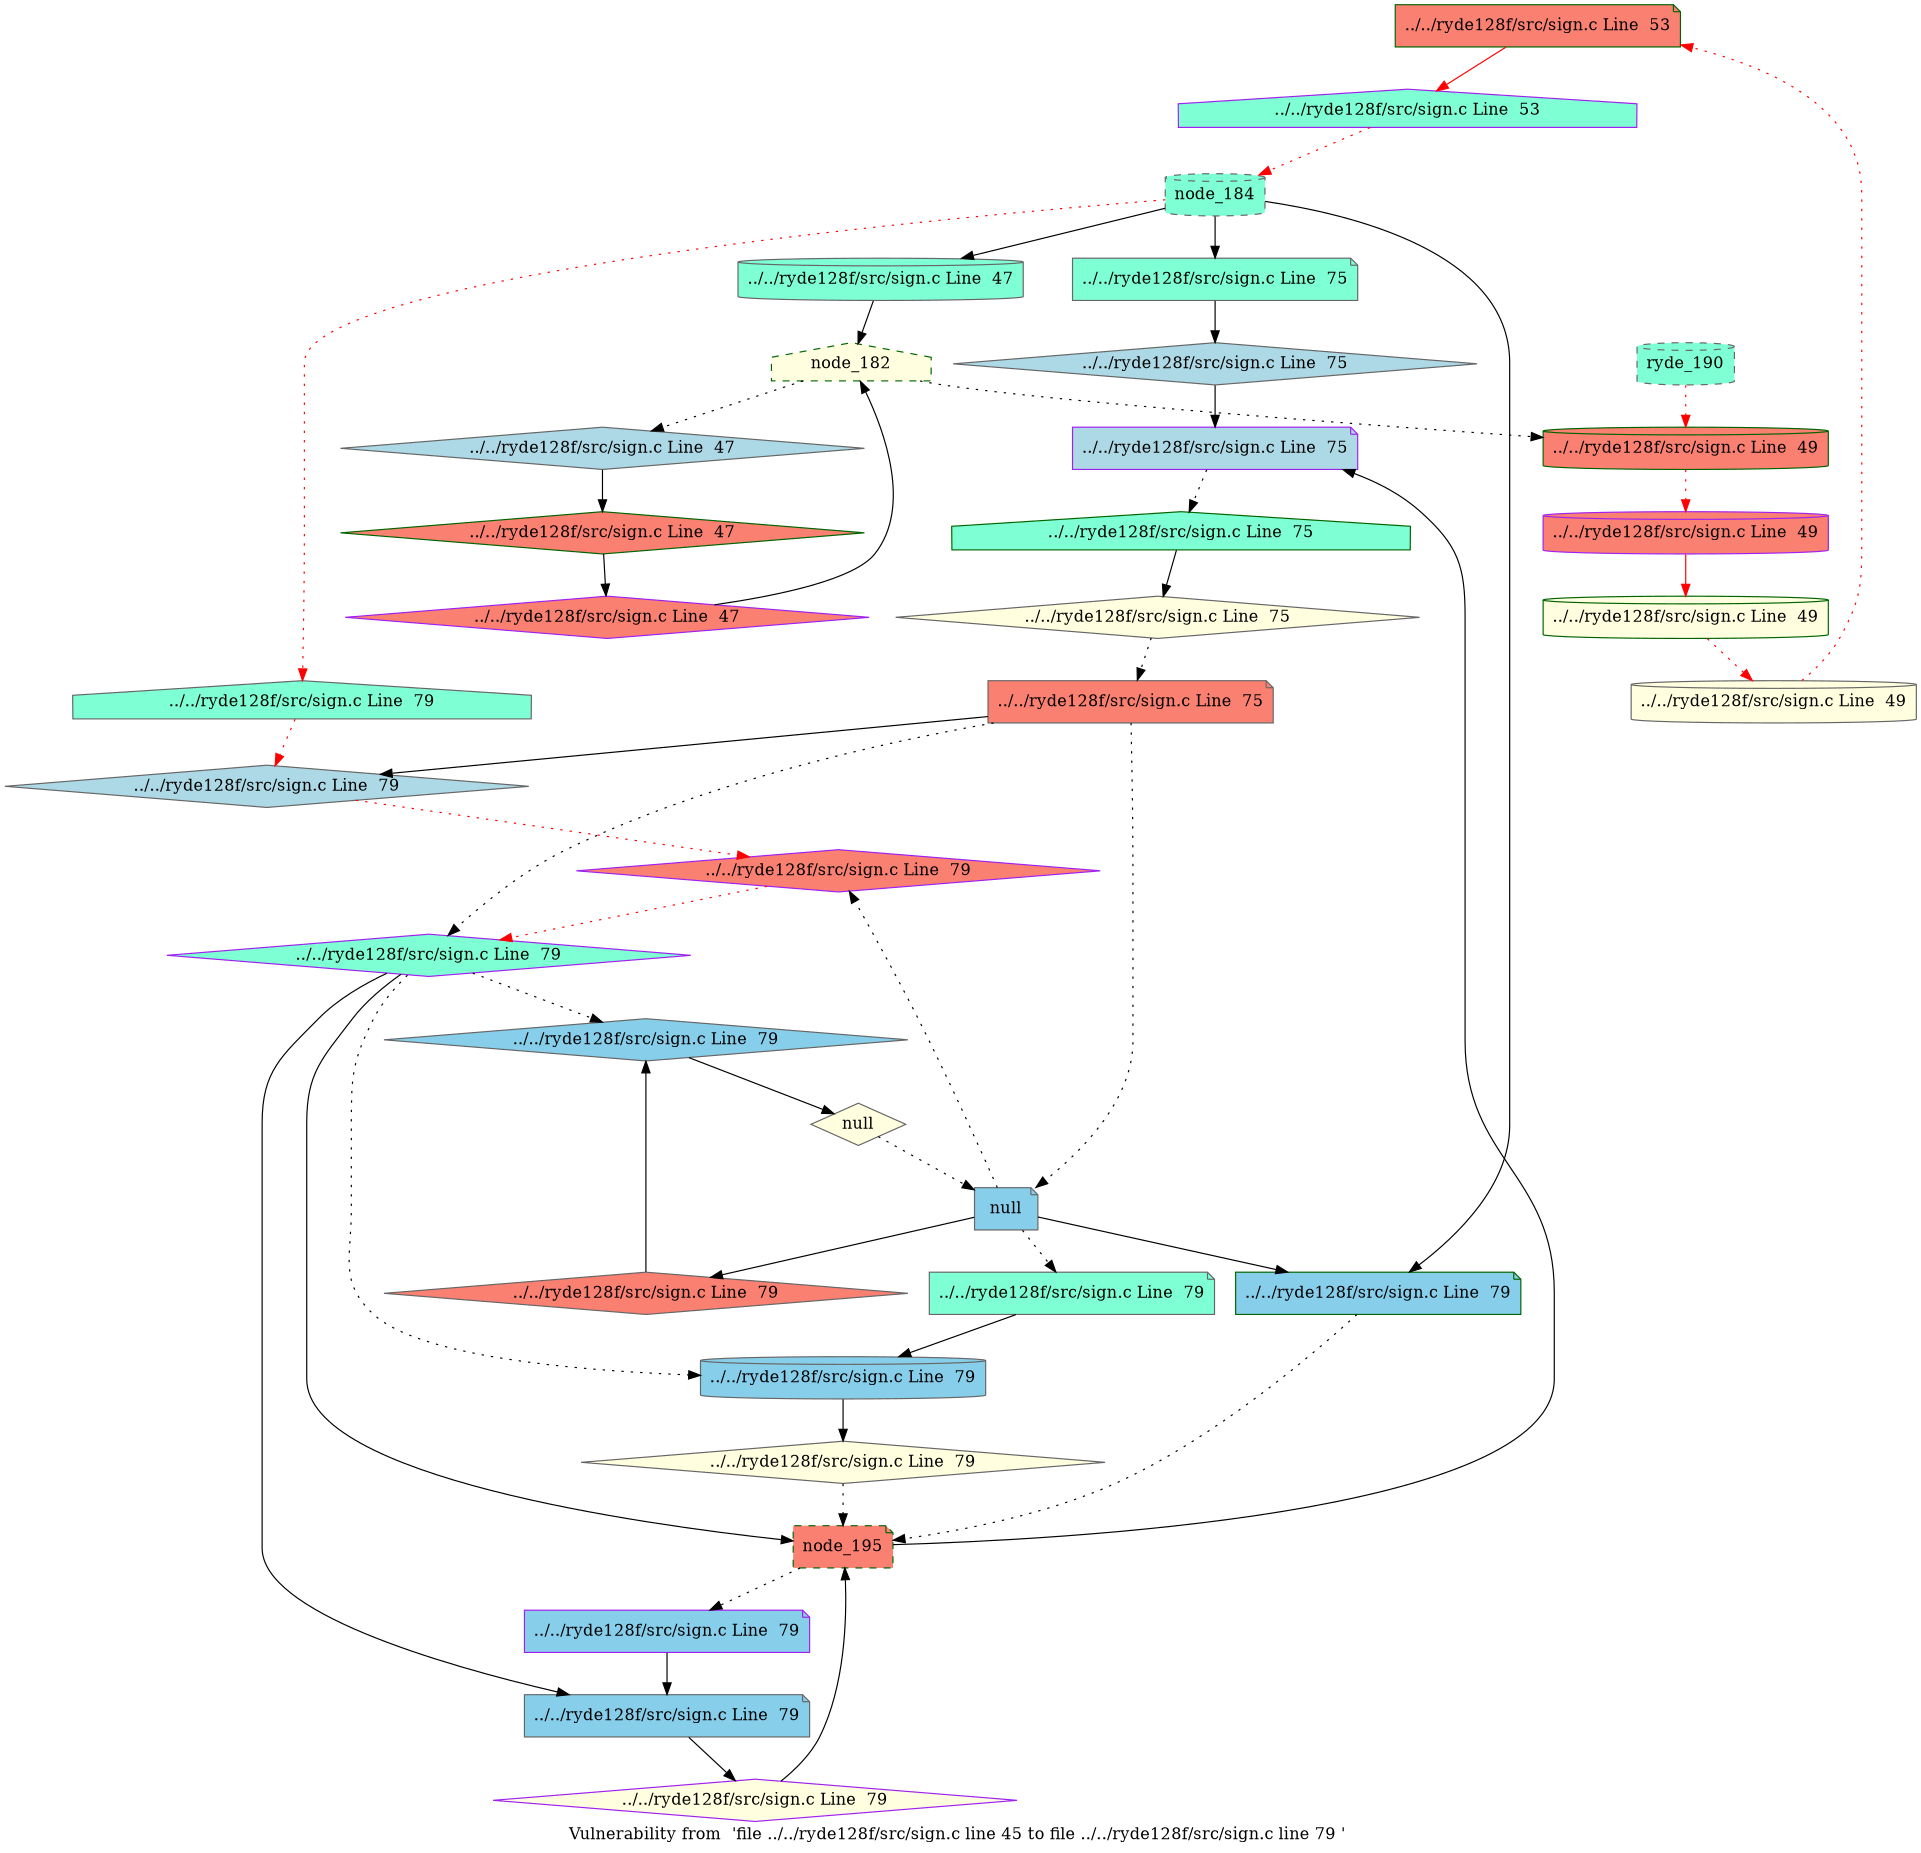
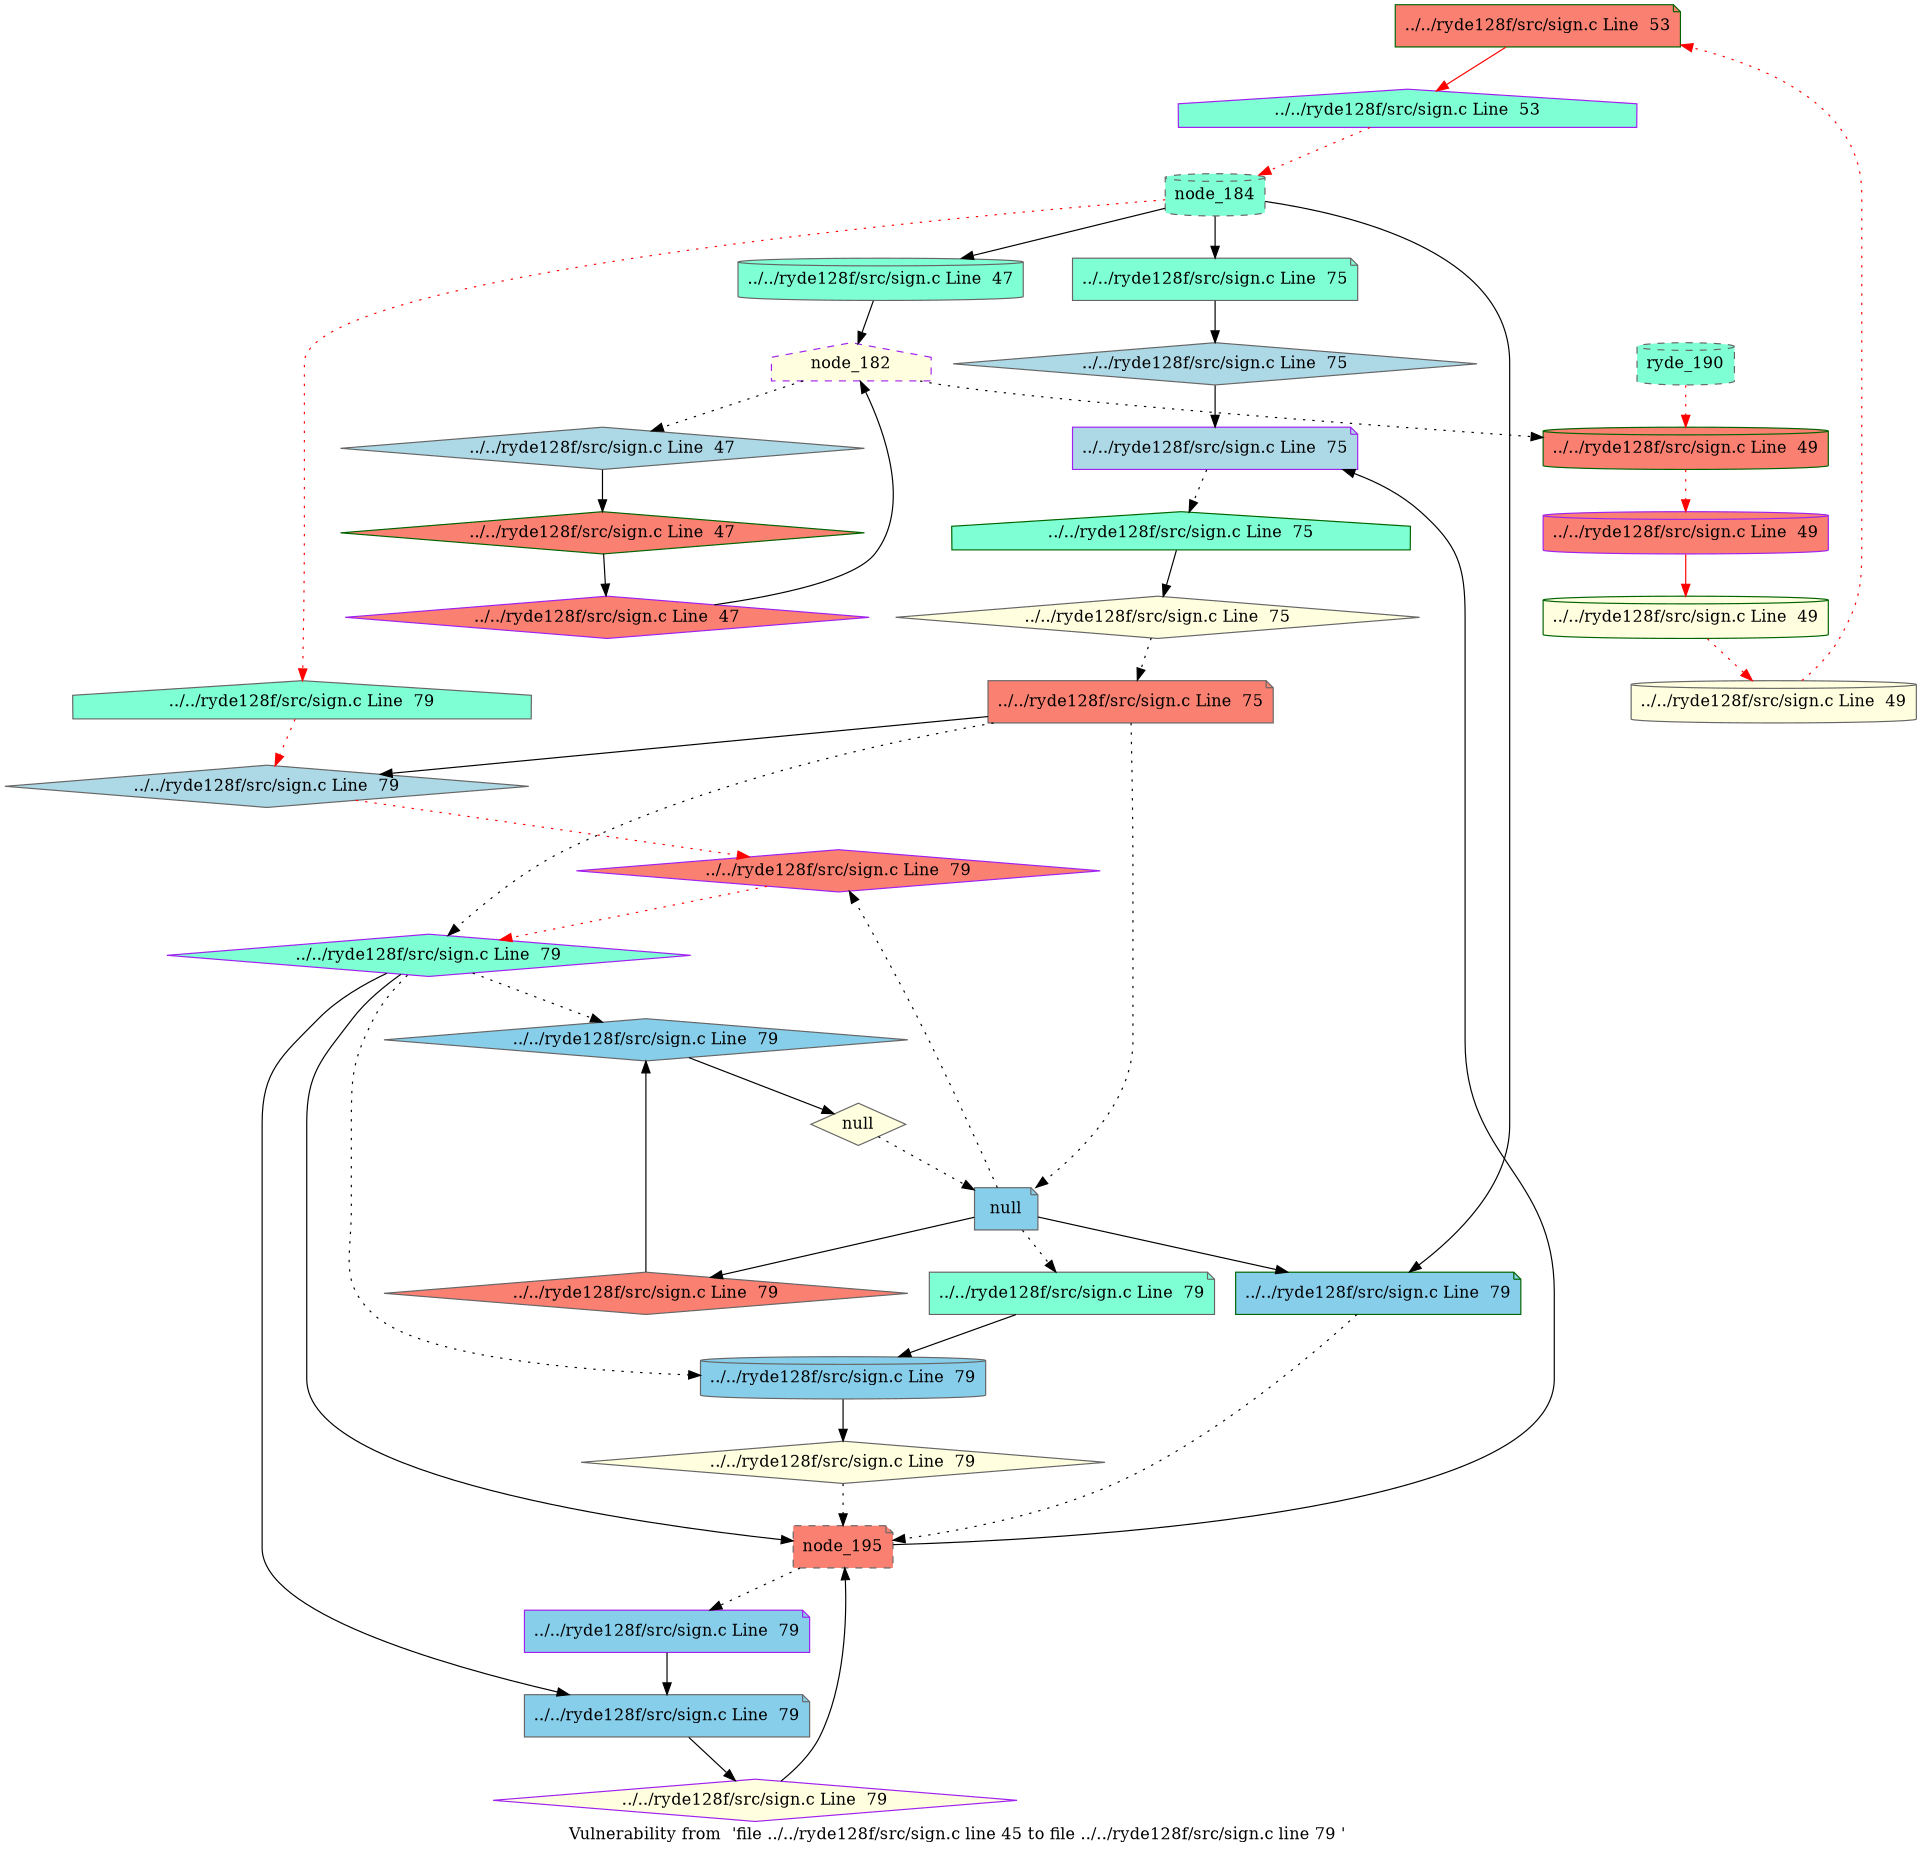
node "node_182": color darkgreen -> purple
node "node_195": color darkgreen -> gray40
